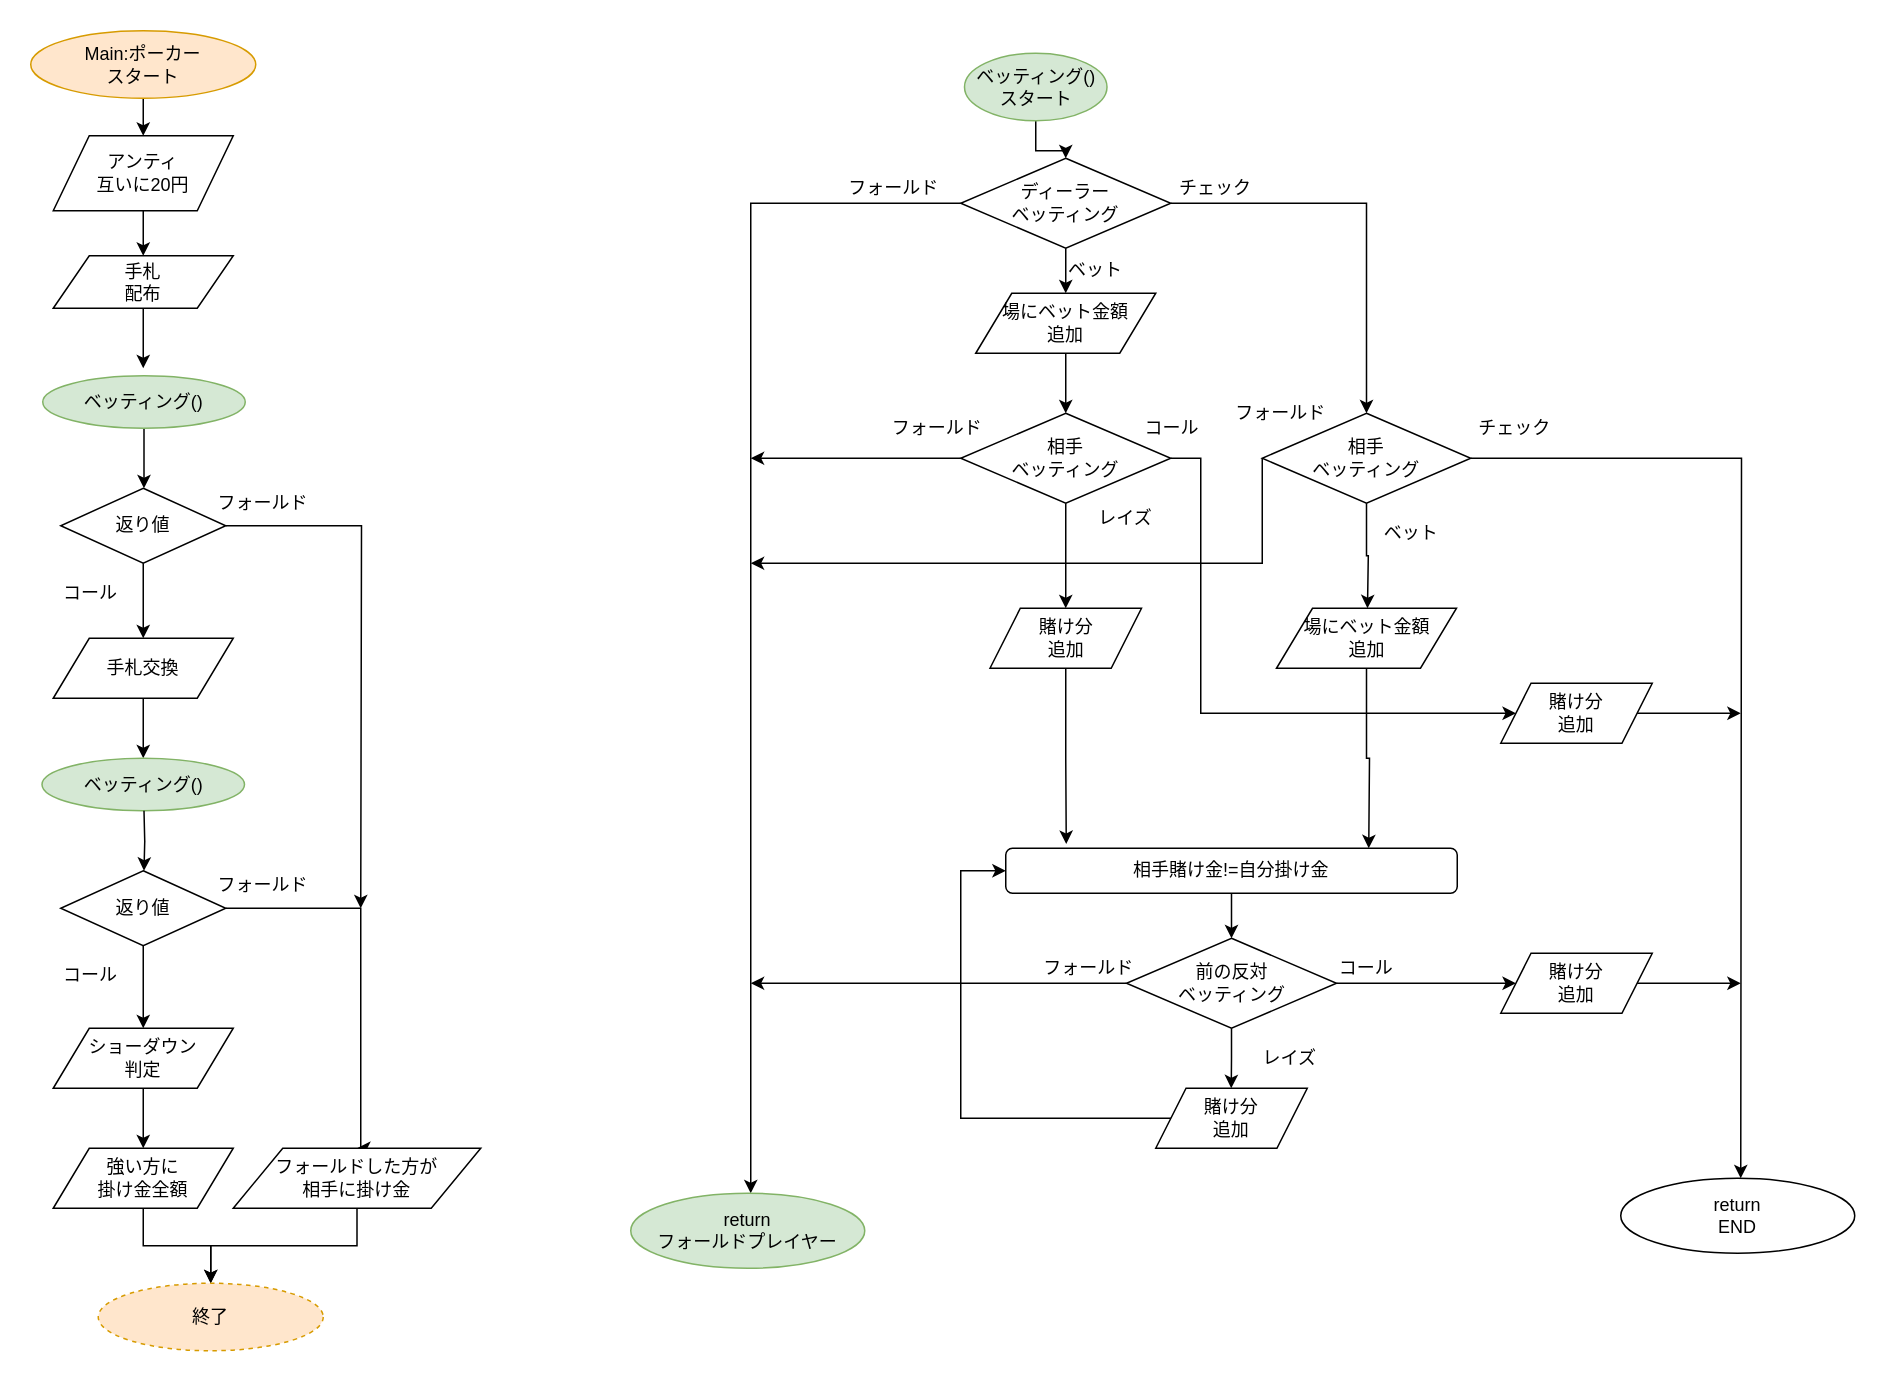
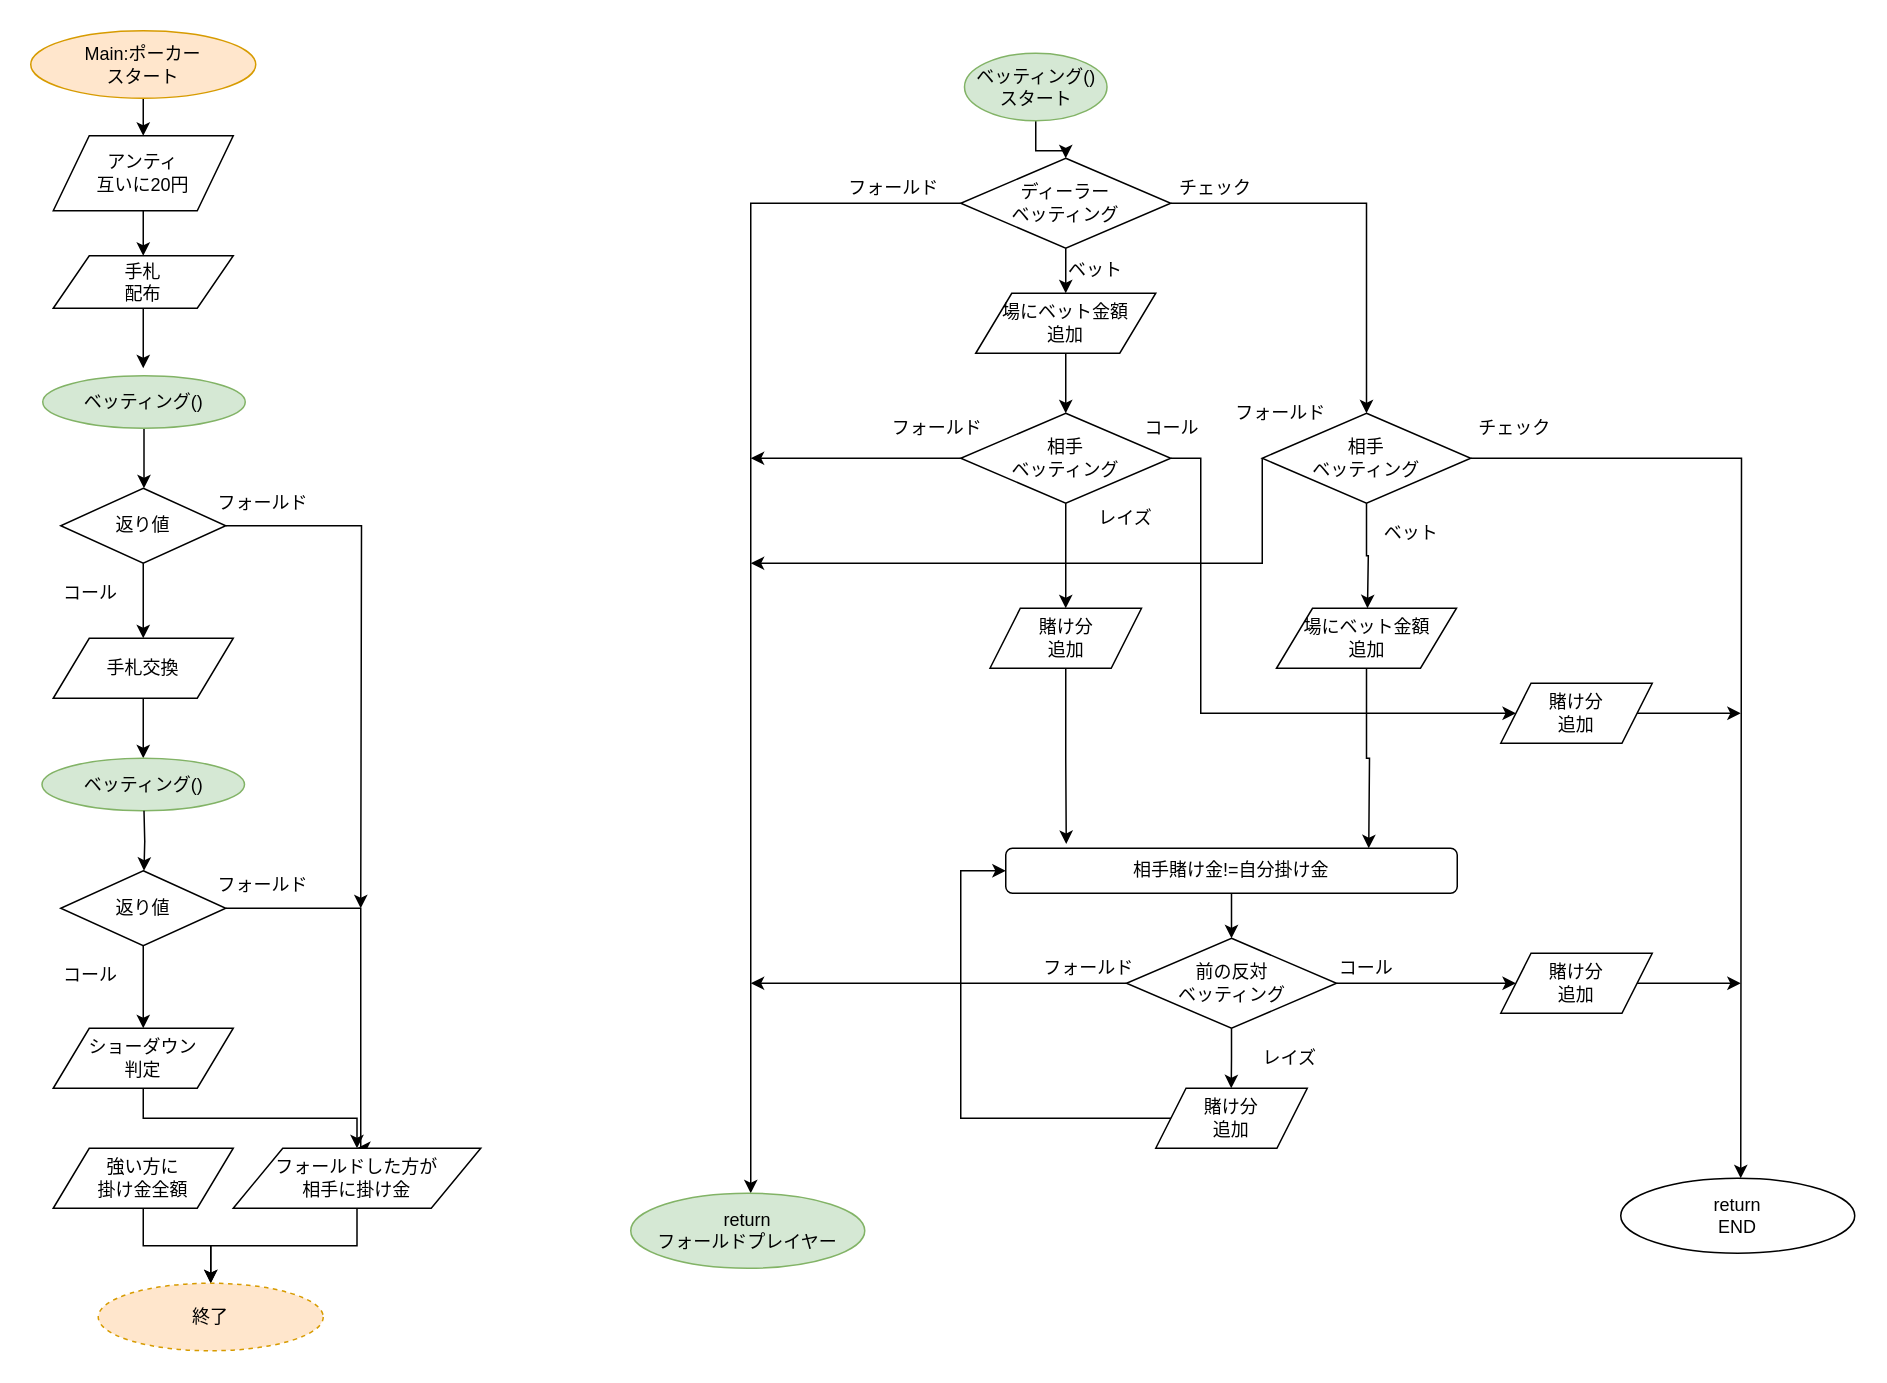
edge "ショーダウン 判定" -> "強い方に 掛け金全額": now "ショーダウン 判定" -> "フォールドした方が 相手に掛け金"
